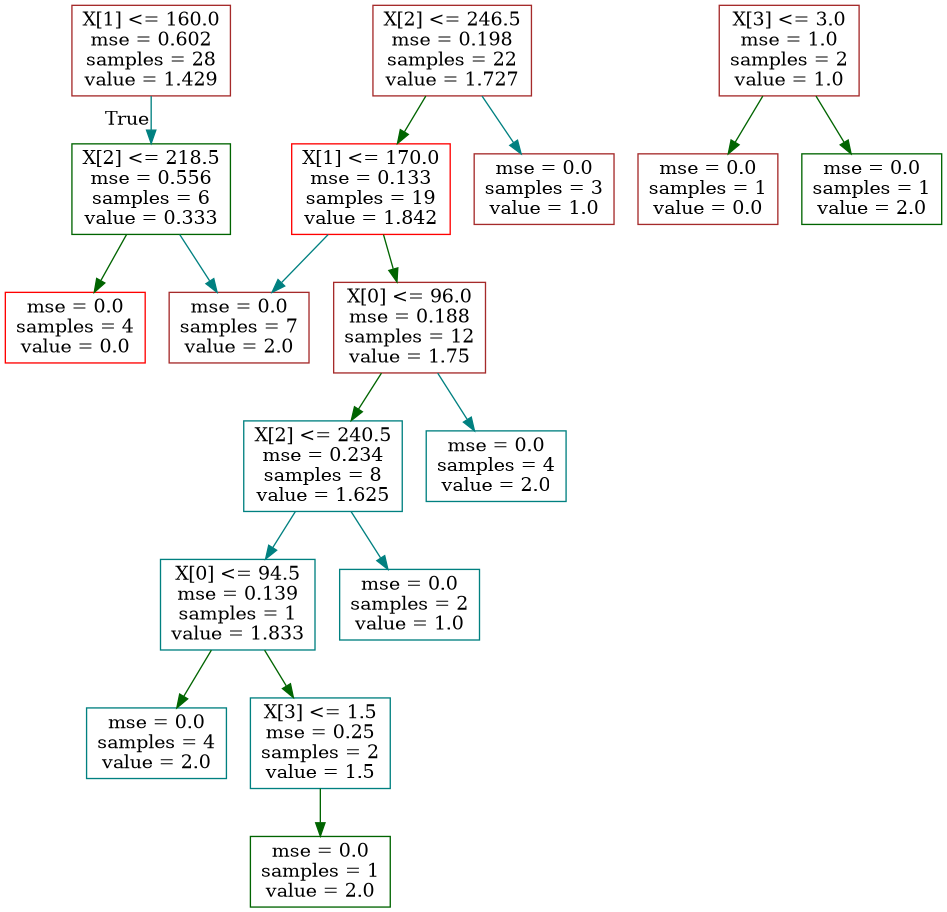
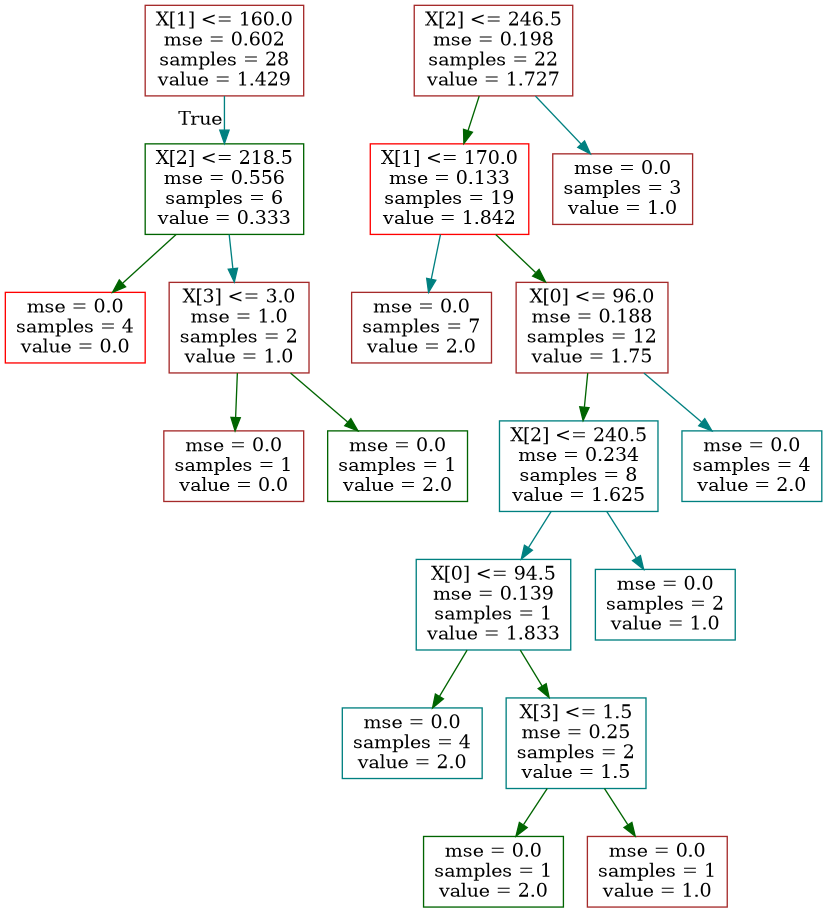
edge "X[2] <= 218.5 mse = 0.556 samples = 6 value = 0.333" -> "mse = 0.0 samples = 7 value = 2.0": now "X[2] <= 218.5 mse = 0.556 samples = 6 value = 0.333" -> "X[3] <= 3.0 mse = 1.0 samples = 2 value = 1.0"
node "mse = 0.0 samples = 1 value = 1.0": added
